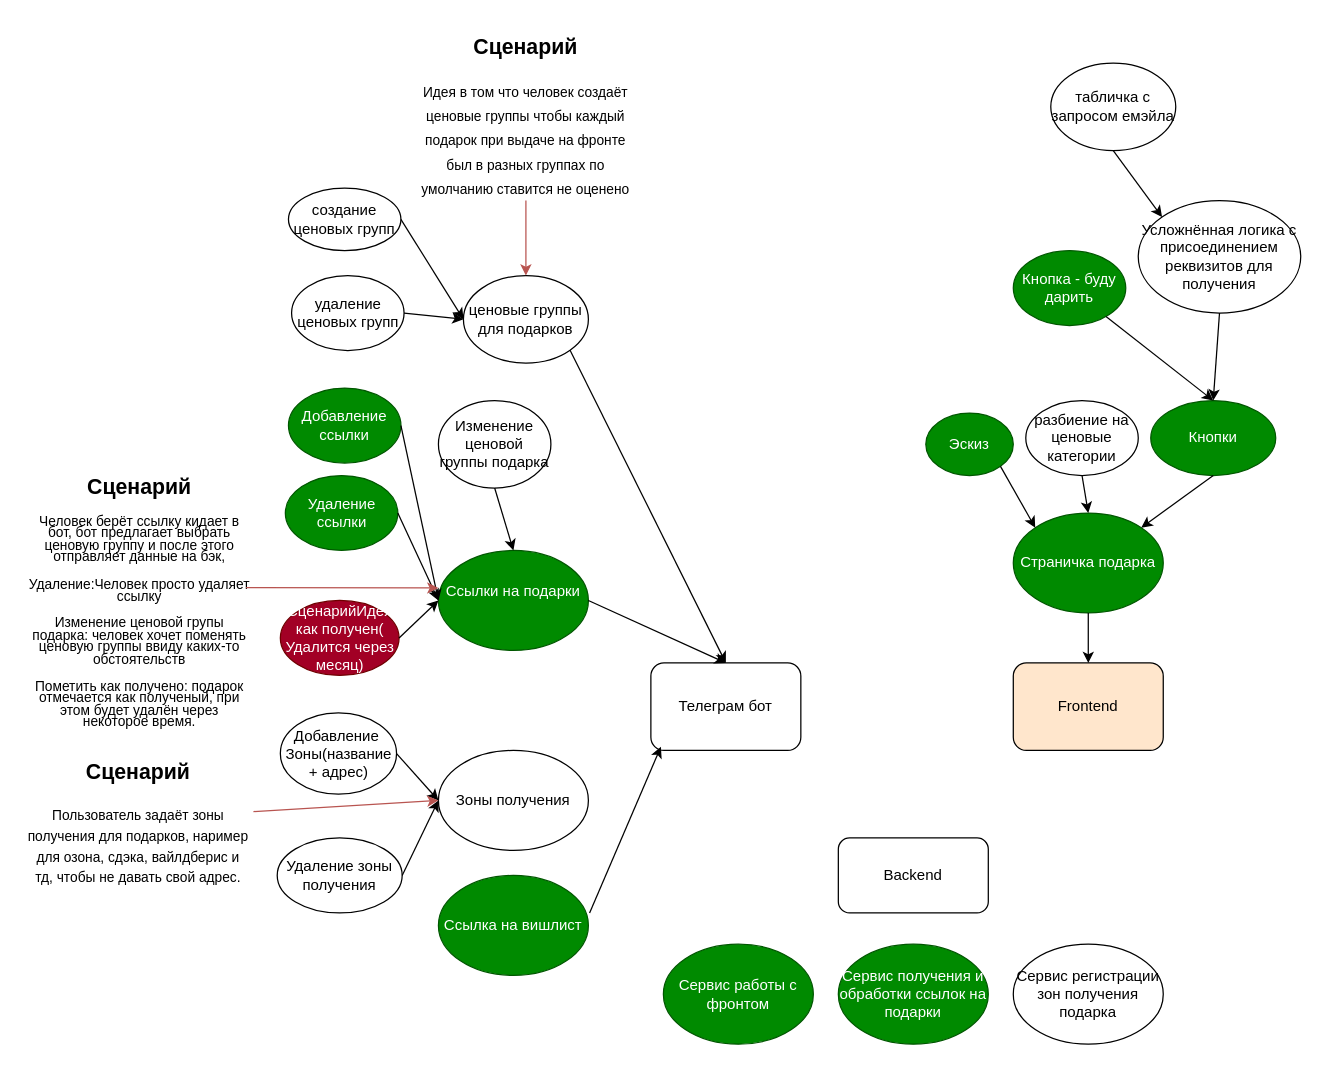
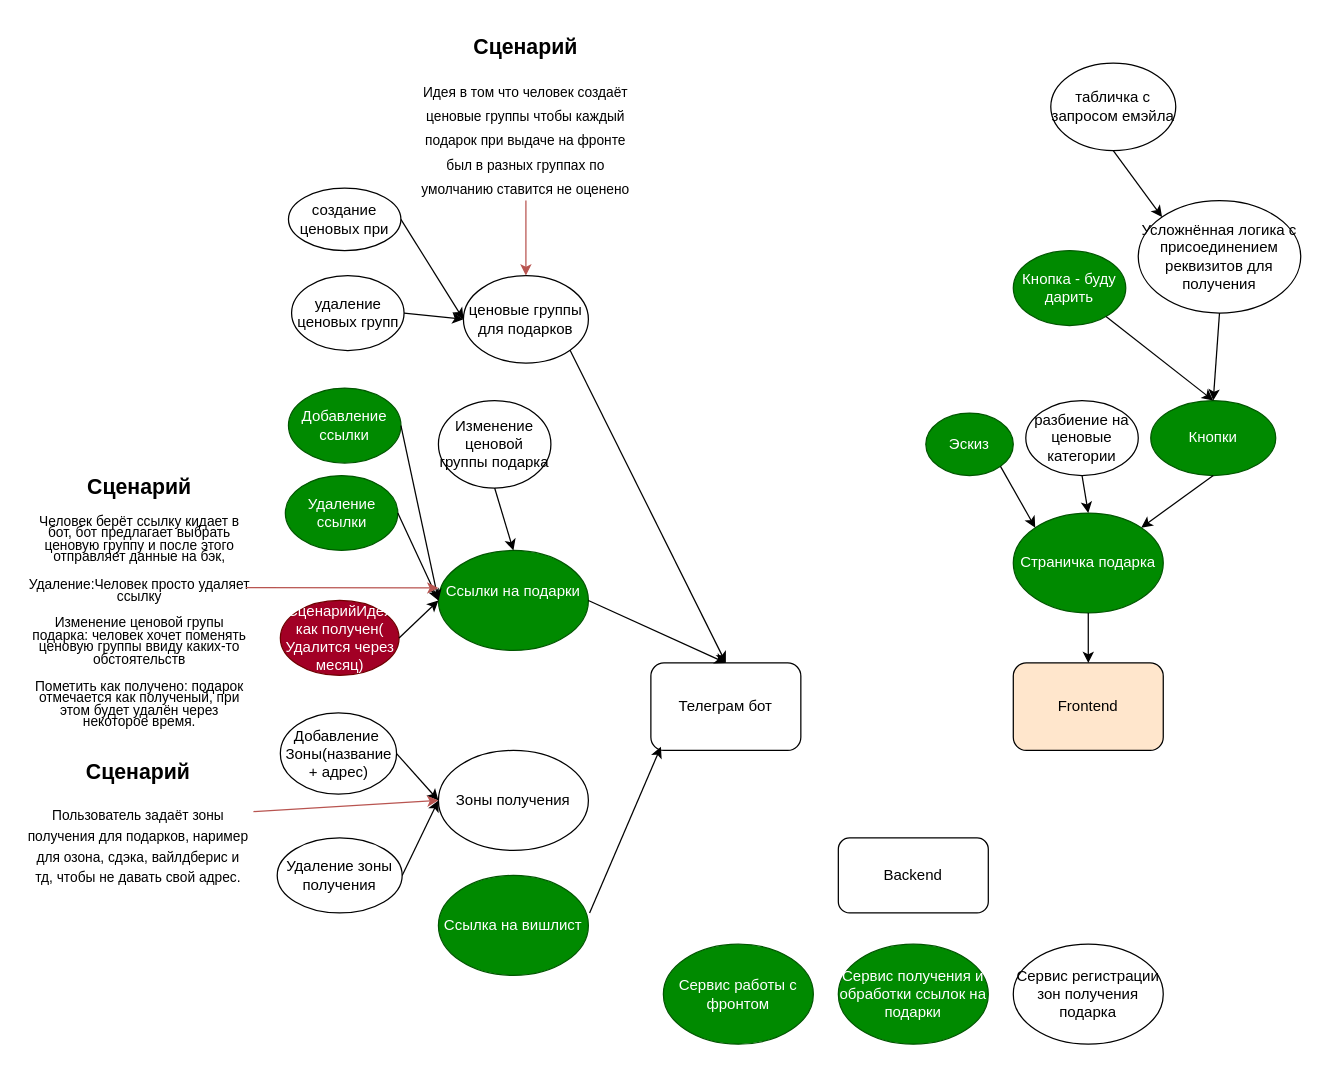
node "создание ценовых групп": label "создание ценовых групп" -> "создание ценовых при"
